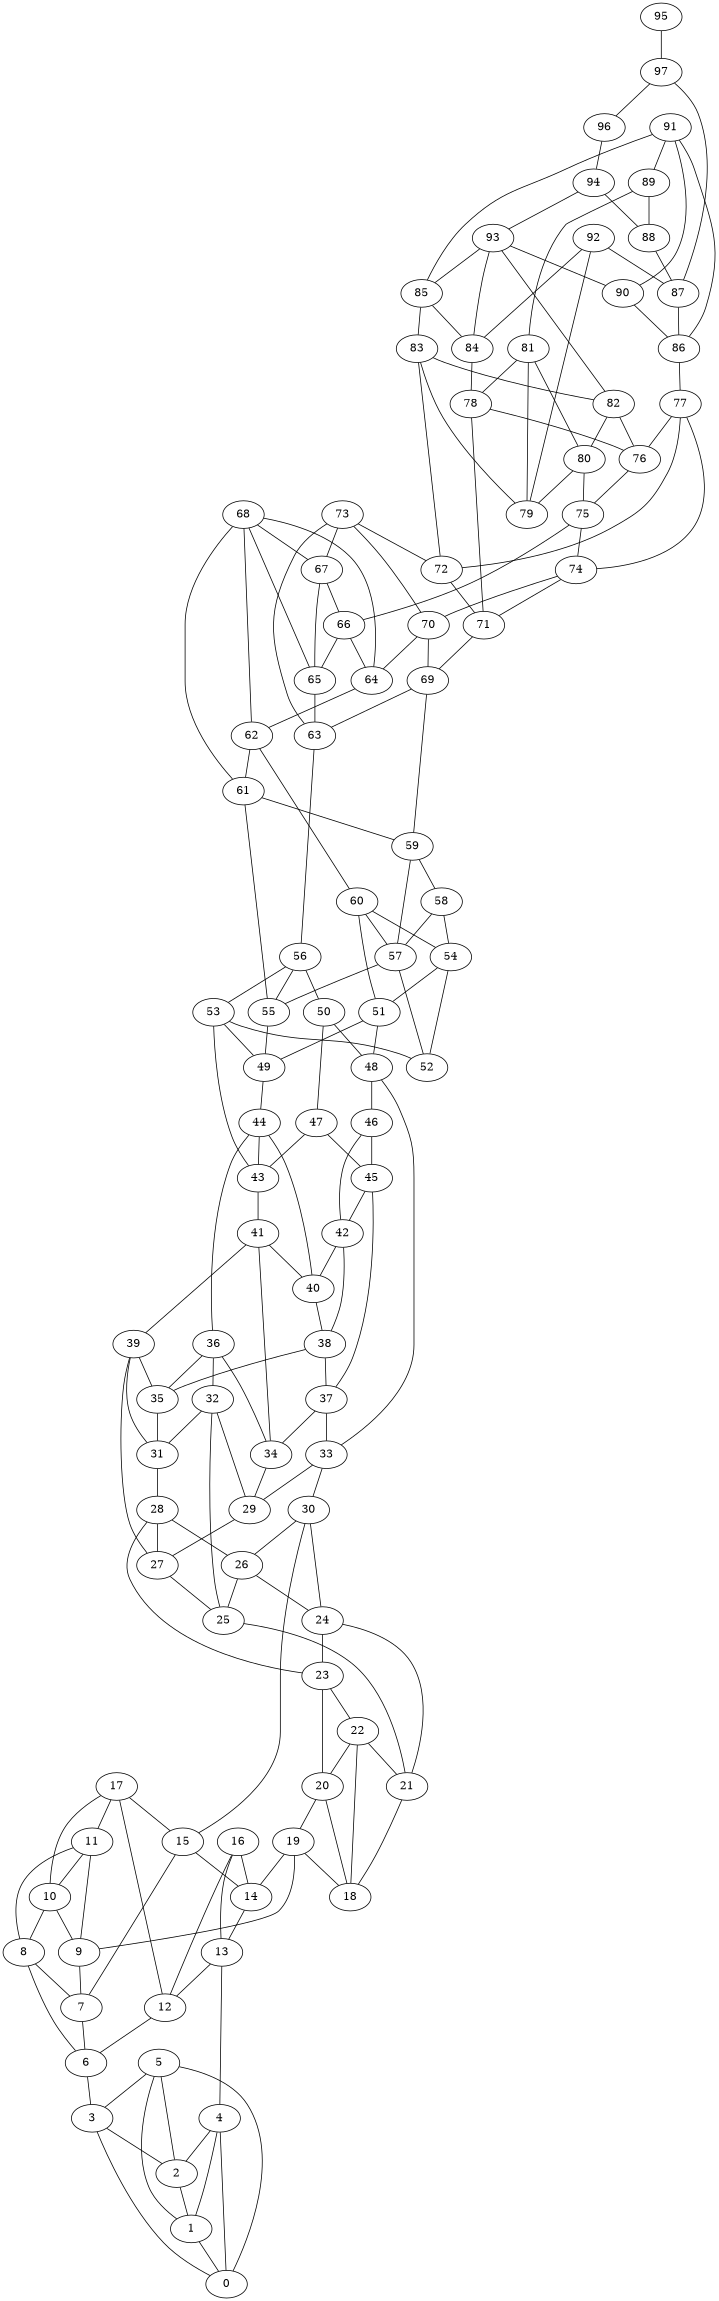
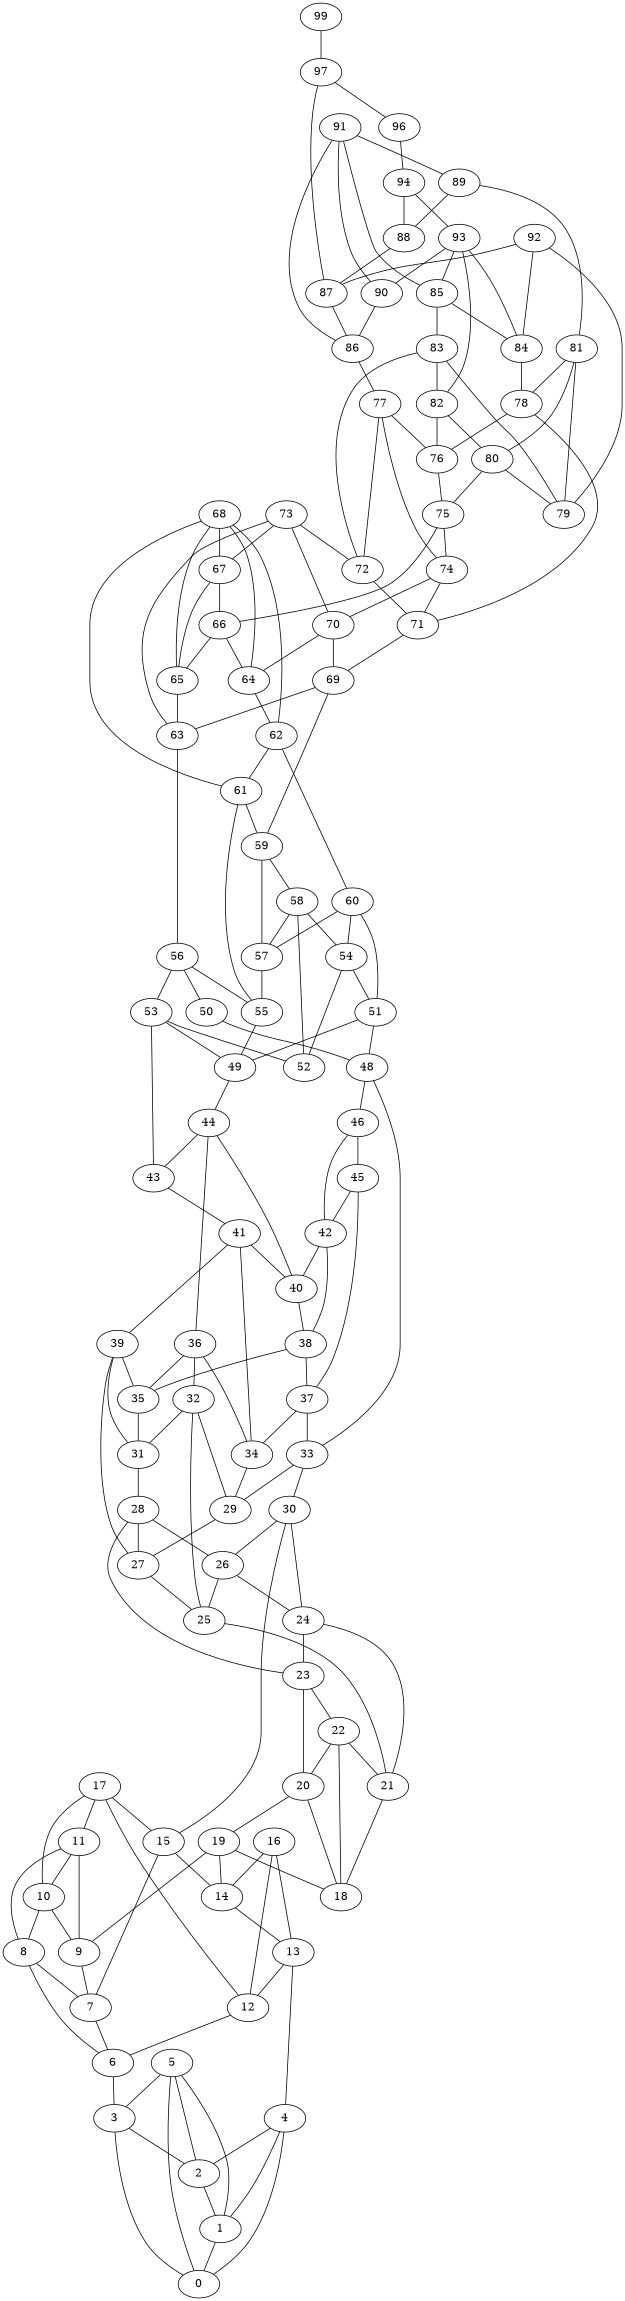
node "95": label "95" -> "99"
edge "57" -- "52": now "58" -- "52"
node "47": removed
